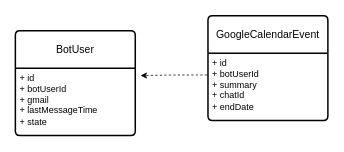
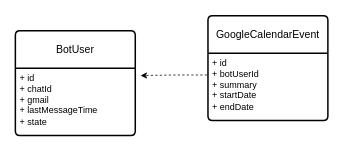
node "+ id + botUserId + summary + chatId + endDate": label "+ id + botUserId + summary + chatId + endDate" -> "+ id + botUserId + summary + startDate + endDate"
node "+ id + botUserId + gmail + lastMessageTime + state": label "+ id + botUserId + gmail + lastMessageTime + state" -> "+ id + chatId + gmail + lastMessageTime + state"
